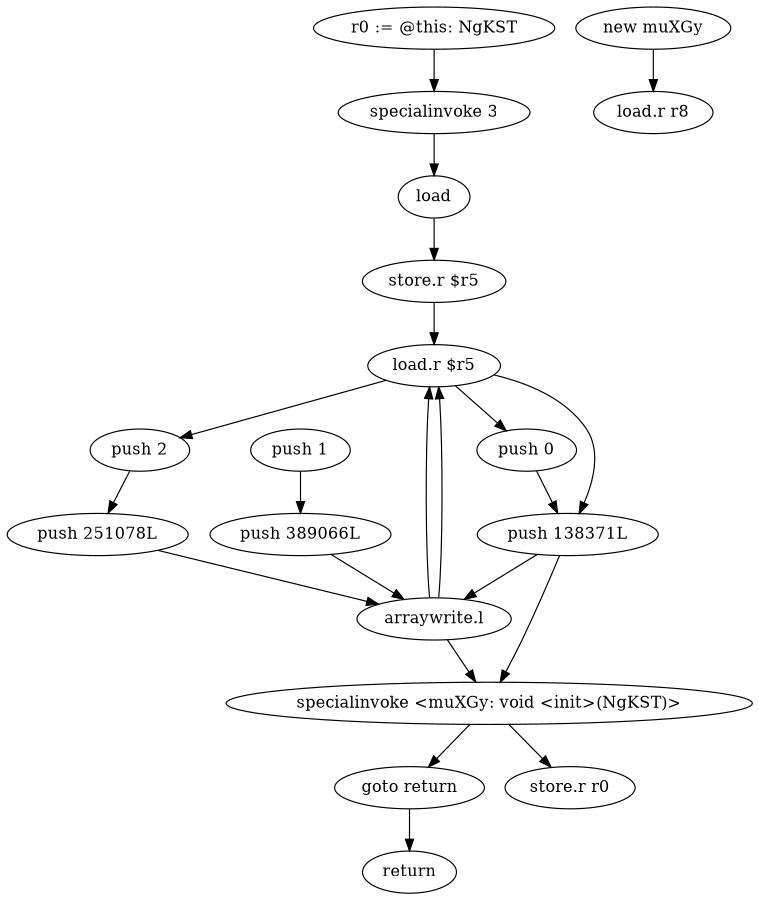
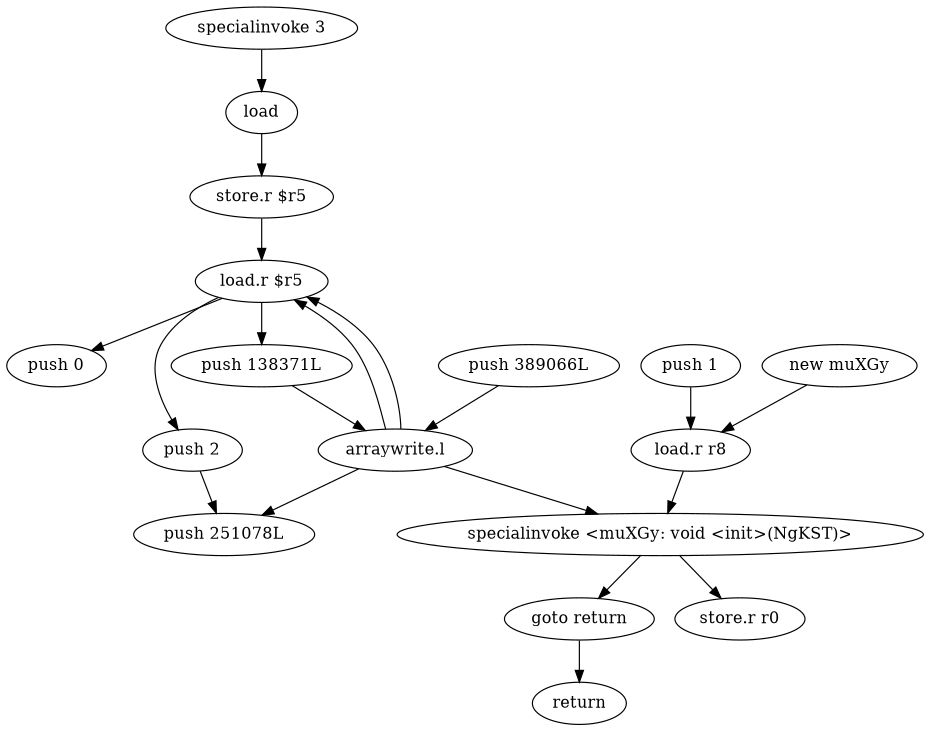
node "r0 := @this: NgKST": removed
edge "push 1" -> "push 389066L": now "push 1" -> "load.r r8"
edge "push 0" -> "push 138371L": removed
edge "push 251078L" -> "arraywrite.l": reversed
edge "push 138371L" -> "specialinvoke <muXGy: void <init>(NgKST)>": now "load.r r8" -> "specialinvoke <muXGy: void <init>(NgKST)>"
